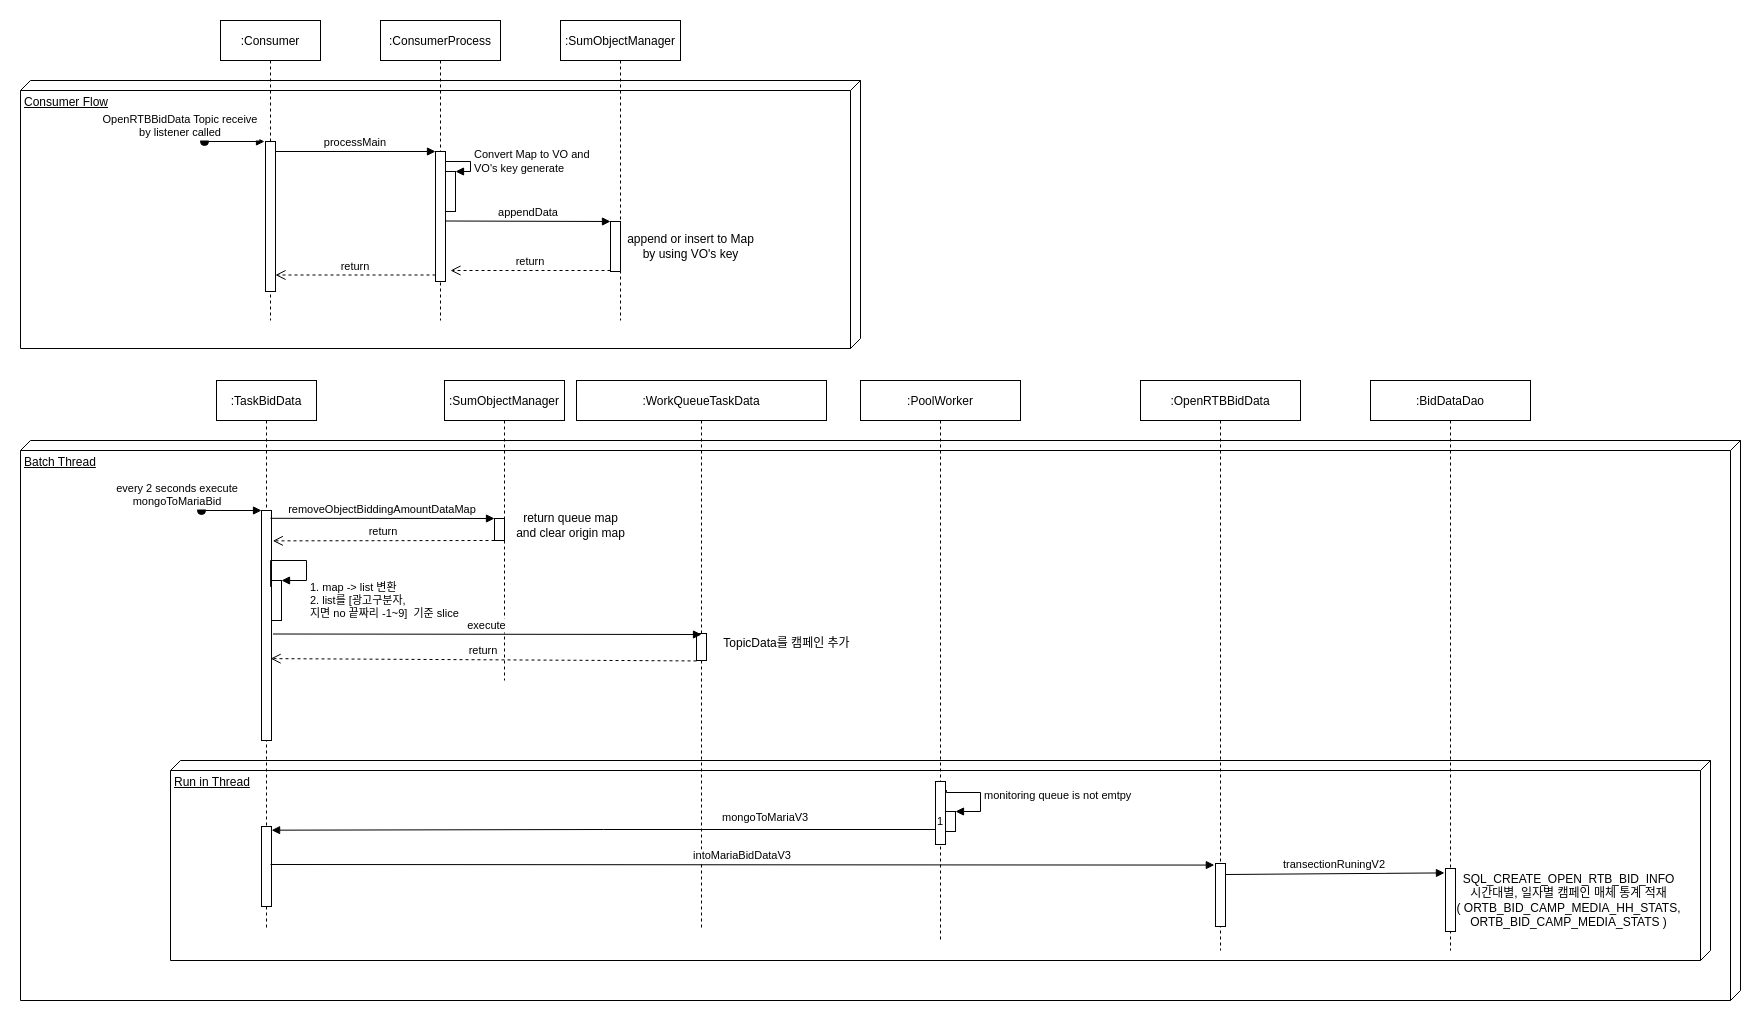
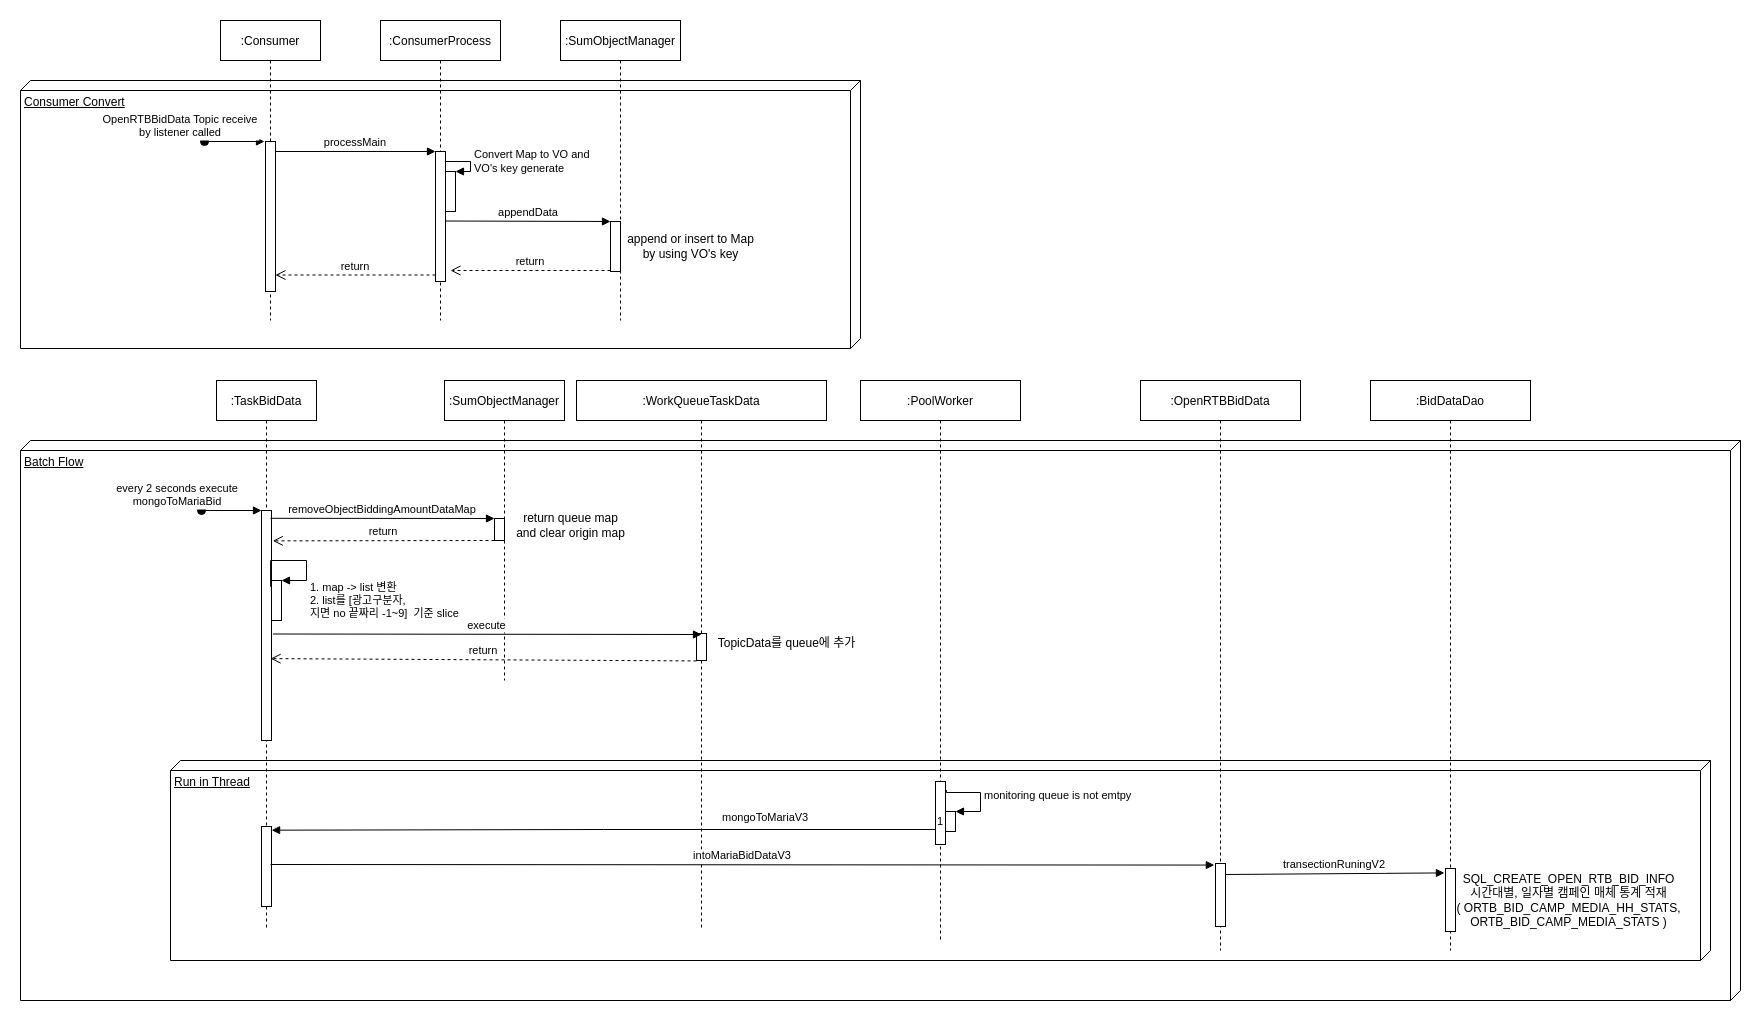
node "Consumer Flow": label "Consumer Flow" -> "Consumer Convert"
node "Batch Thread": label "Batch Thread" -> "Batch Flow"
node "TopicData를 캠페인 추가": label "TopicData를 캠페인 추가" -> "TopicData를 queue에 추가"
